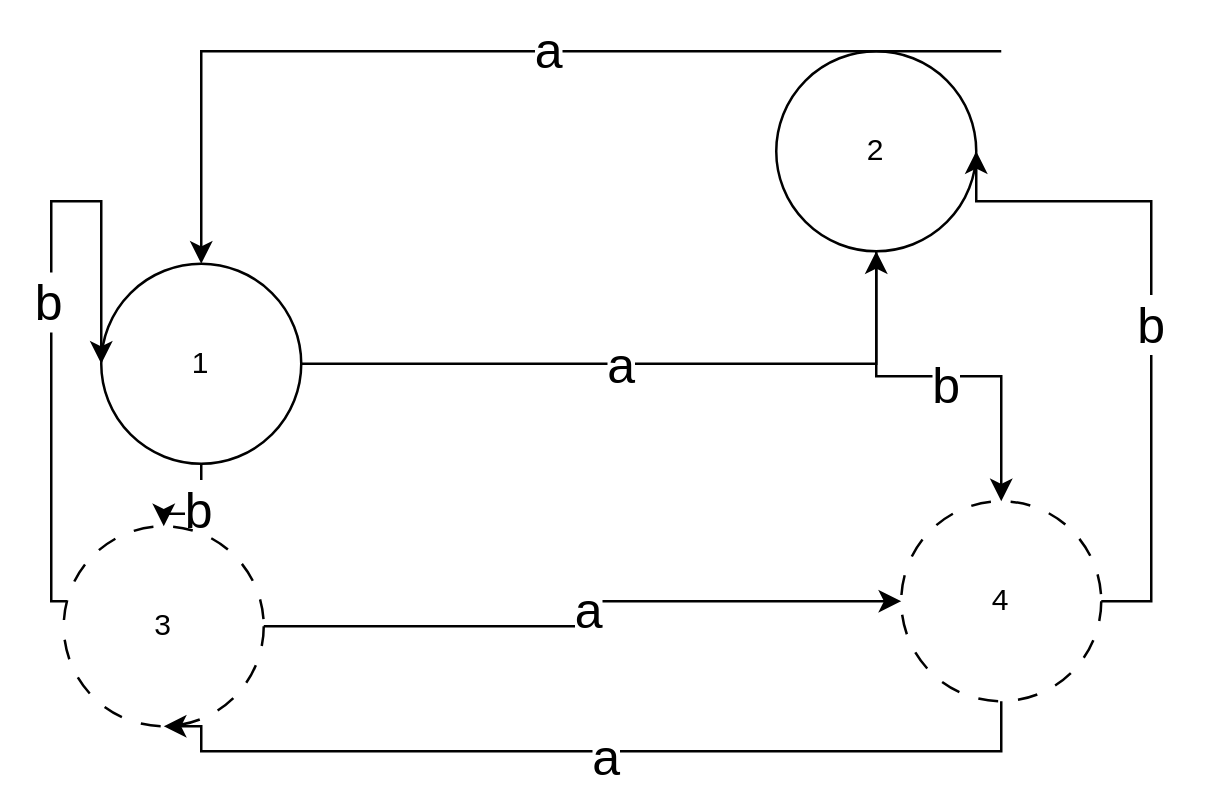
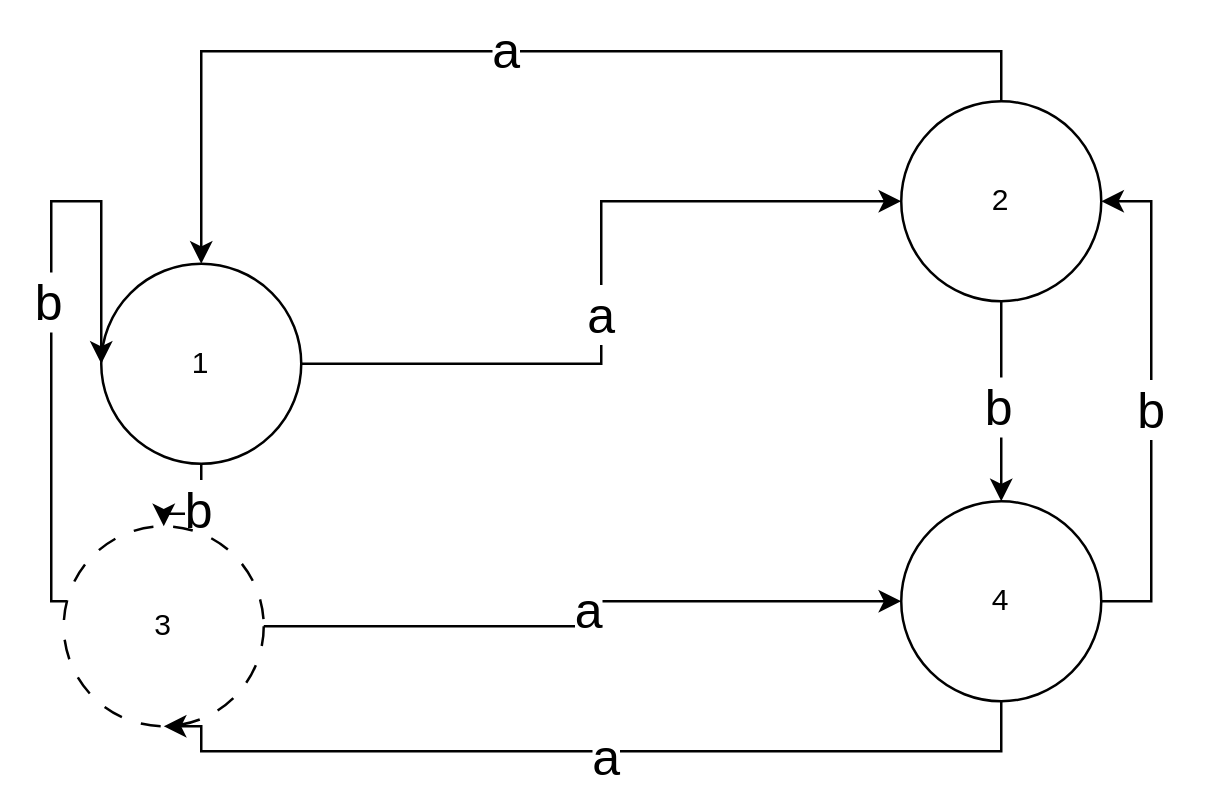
node "2": moved (876, 151) -> (1001, 201)
node "4": style dashed -> solid
